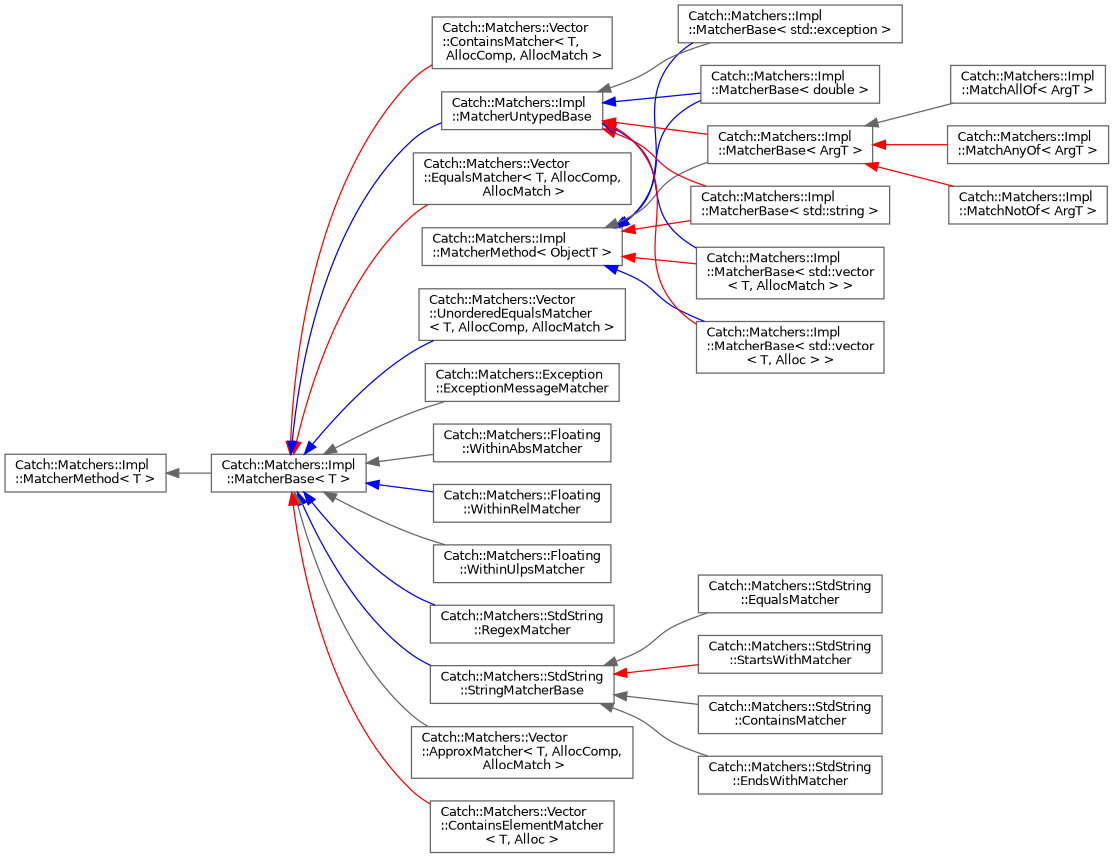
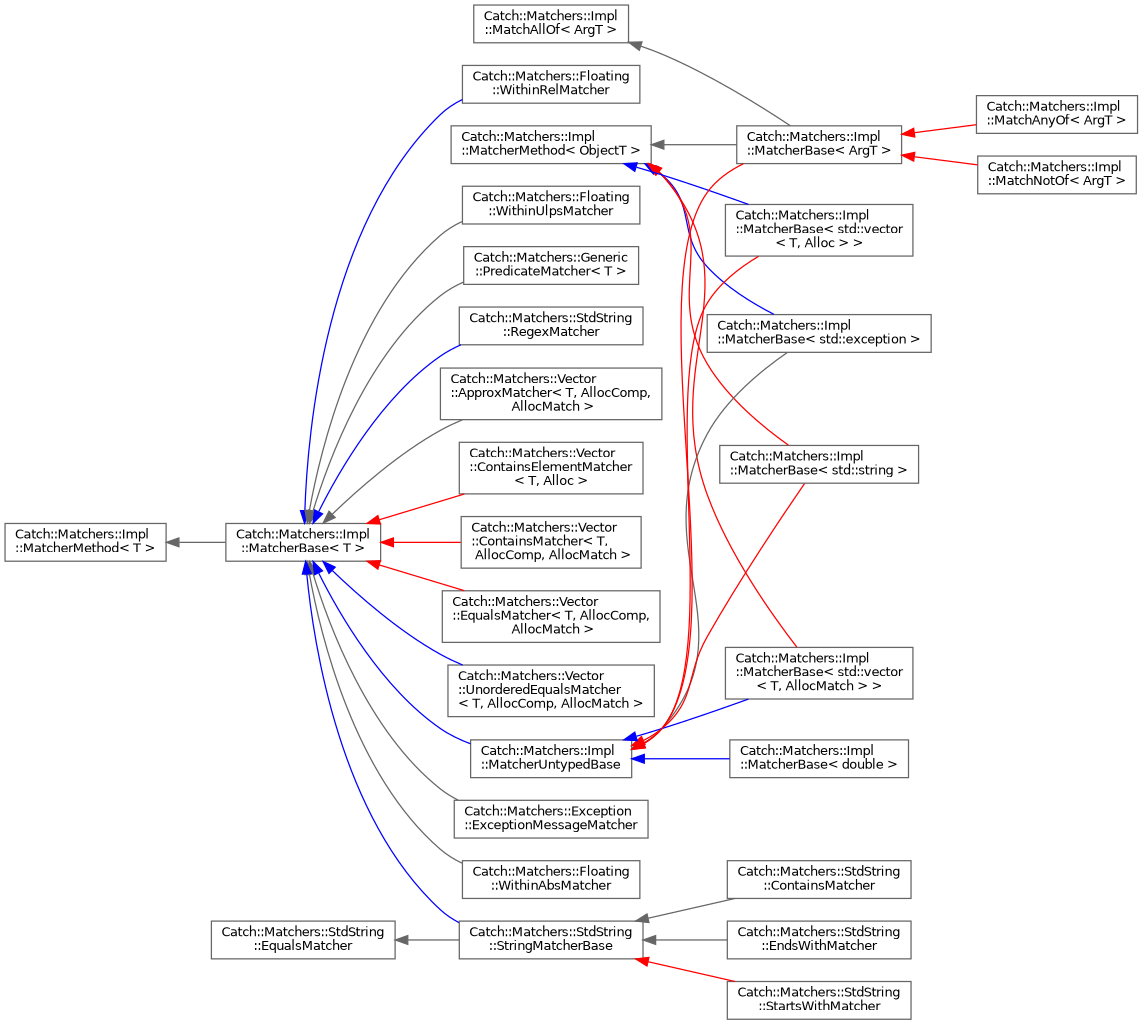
edge "Catch::Matchers::Impl ::MatchAllOf< ArgT >" -> "Catch::Matchers::Impl ::MatcherBase< ArgT >": reversed
edge "Catch::Matchers::Impl ::MatcherBase< double >" -> "Catch::Matchers::Impl ::MatcherMethod< ObjectT >": removed
node "Catch::Matchers::Generic ::PredicateMatcher< T >": added
edge "Catch::Matchers::StdString ::EqualsMatcher" -> "Catch::Matchers::StdString ::StringMatcherBase": reversed
